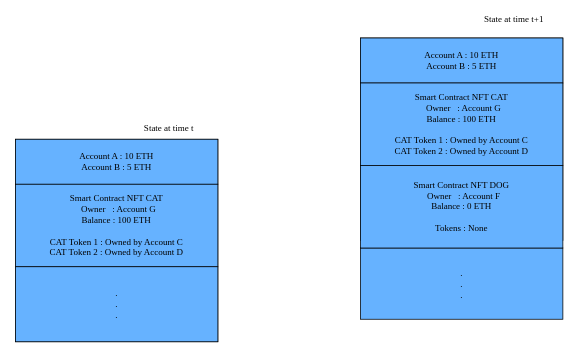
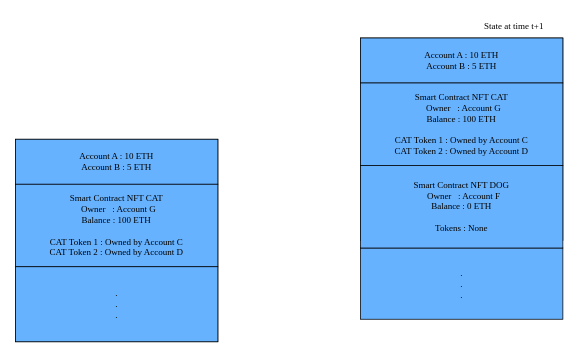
node "State at time t+1": moved (514, 19) -> (514, 27)
node "State at time t": removed
